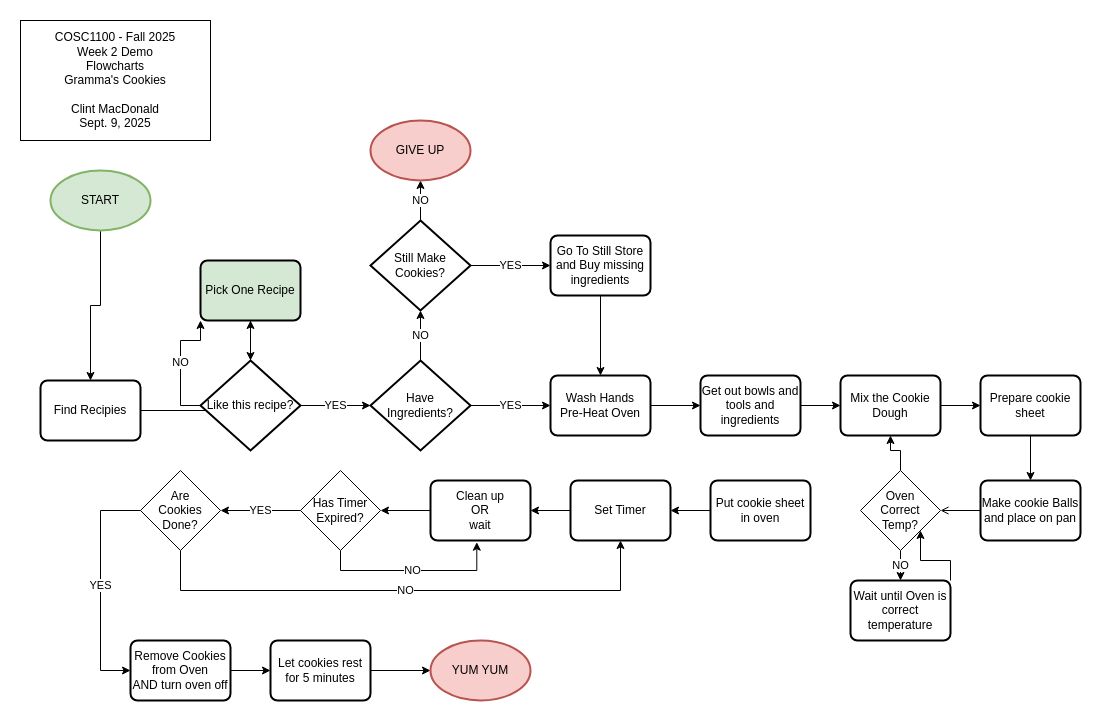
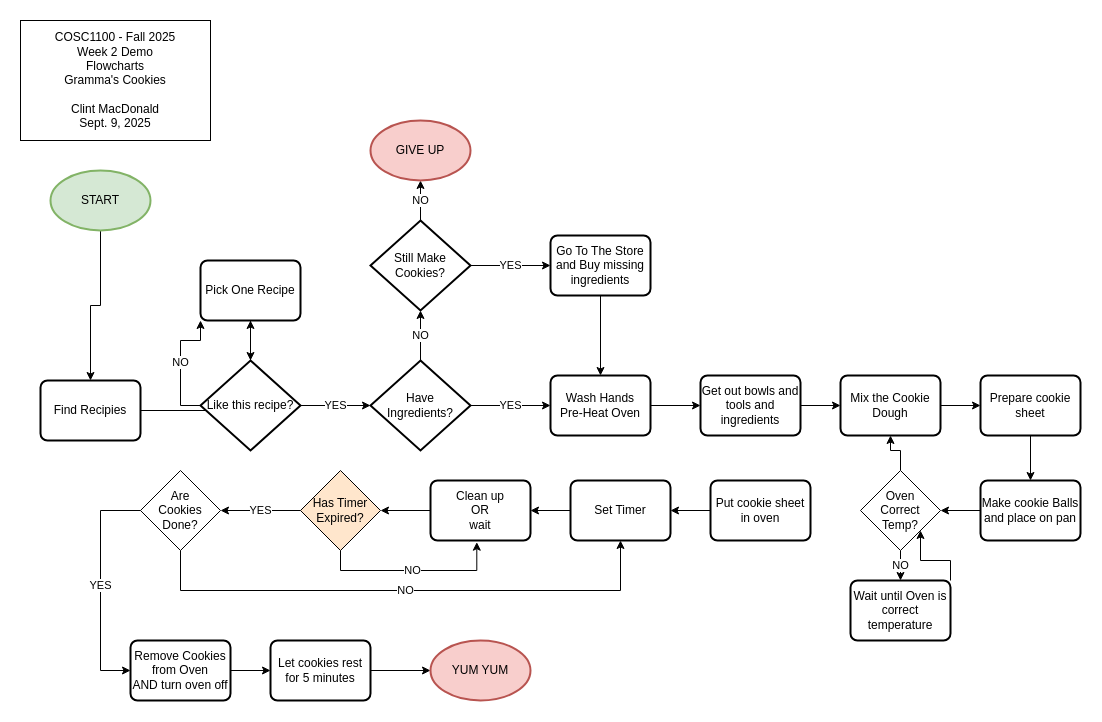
node "Go To Still Store and Buy missing ingredients": label "Go To Still Store and Buy missing ingredients" -> "Go To The Store and Buy missing ingredients"
node "Pick One Recipe": fillcolor #d5e8d4 -> #ffffff
node "Has Timer Expired?": fillcolor #ffffff -> #ffe6cc
edge "Make cookie Balls and place on pan" -> "Oven Correct Temp?": arrowhead open -> classic
